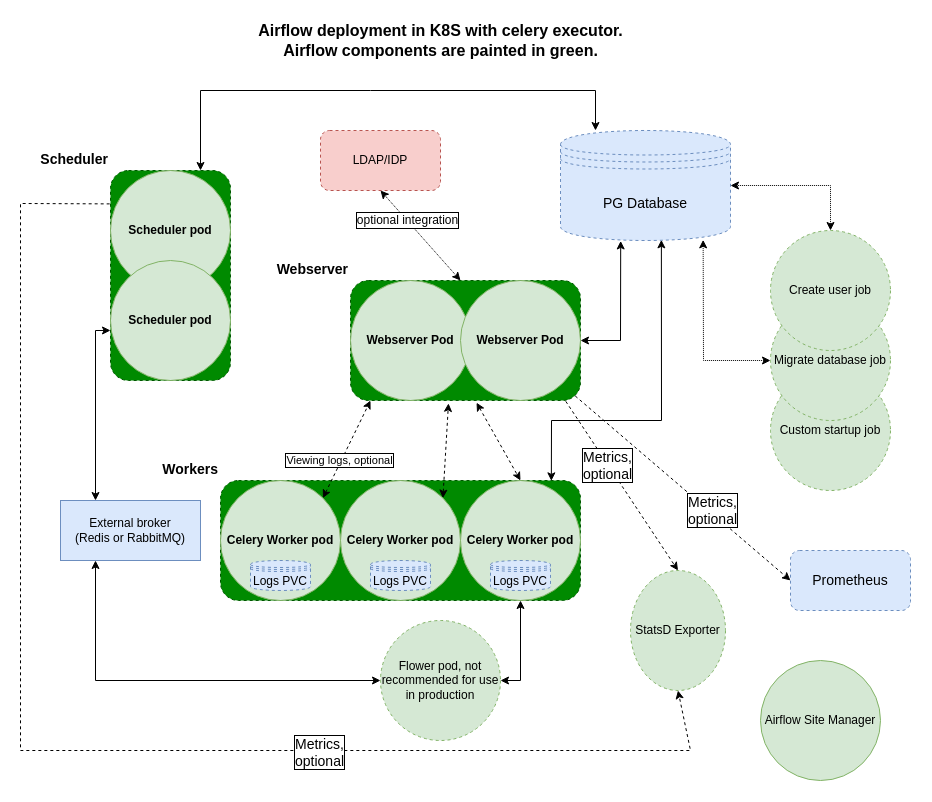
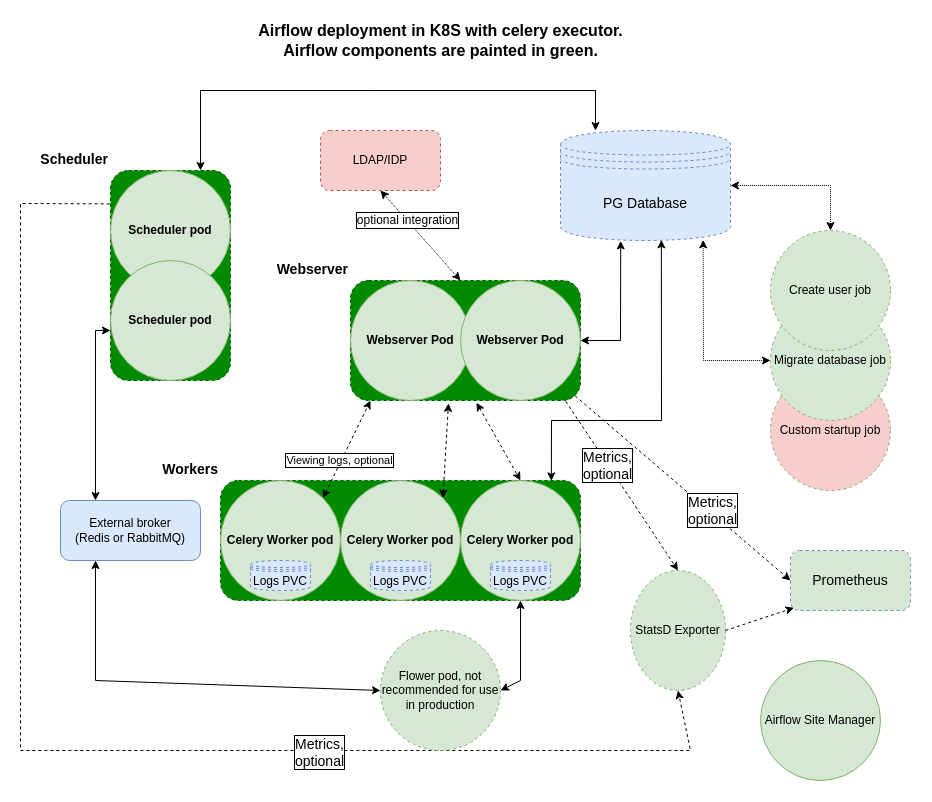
node "Custom startup job": fillcolor #d5e8d4 -> #f8cecc
node "External broker (Redis or RabbitMQ)": shape rectangle -> rounded rectangle
node "Prometheus": fillcolor #dae8fc -> #d5e8d4
edge "StatsD Exporter" -> "Prometheus": added
node "Flower pod, not recommended for use in production": moved (441, 681) -> (441, 691)
